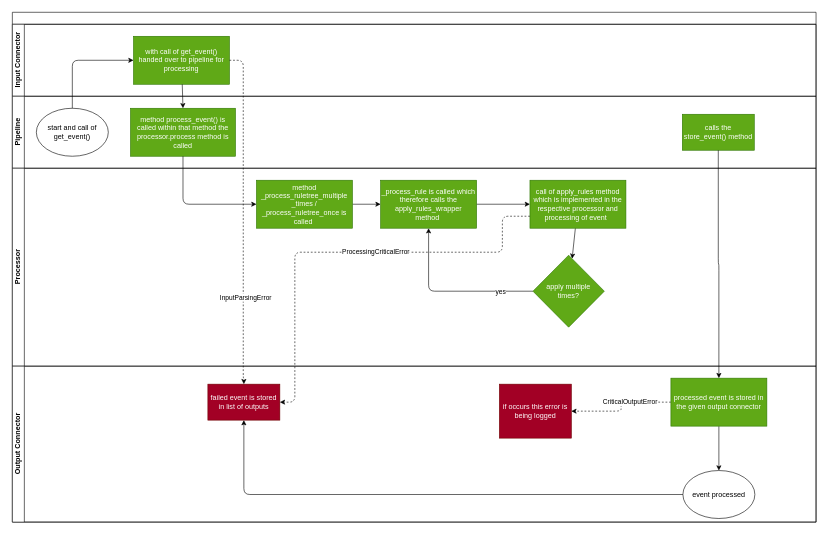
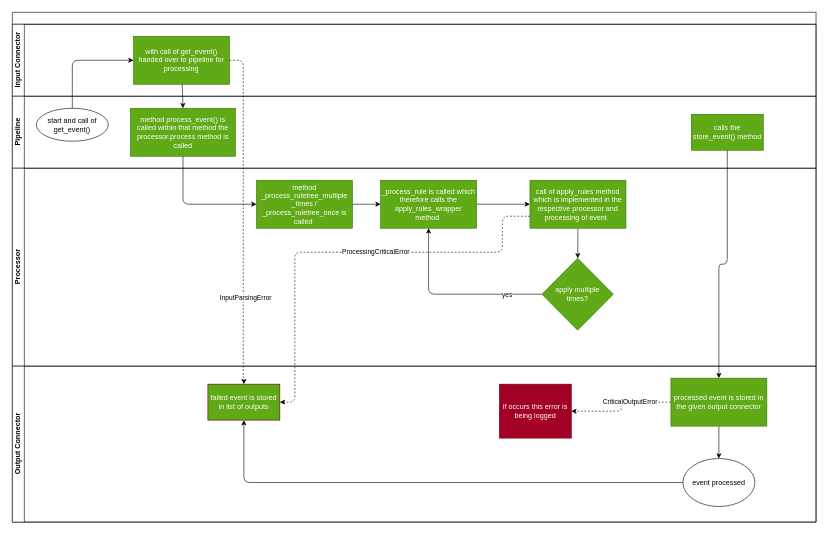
node "start and call of get_event()": size 72x48 -> 72x33
node "calls the store_event() method": moved (719, 132) -> (728, 132)
node "apply multiple times?": moved (569, 291) -> (578, 294)
node "failed event is stored in list of outputs": fillcolor #a20025 -> #60a917
node "event processed": moved (719, 495) -> (719, 483)
